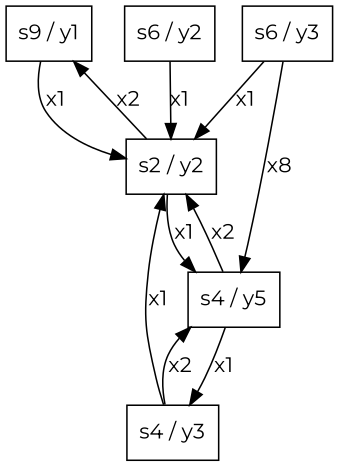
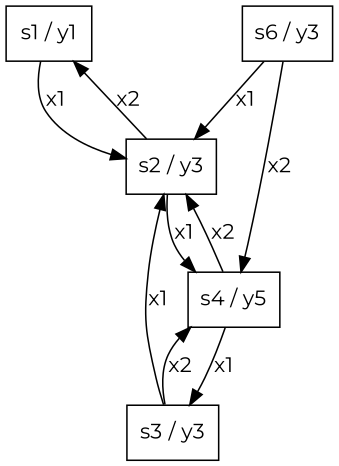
node "s9 / y1": label "s9 / y1" -> "s1 / y1"
node "s6 / y2": removed
node "s2 / y2": label "s2 / y2" -> "s2 / y3"
edge "s6 / y3" -> "s4 / y5": label "x8 " -> "x2 "
node "s4 / y3": label "s4 / y3" -> "s3 / y3"
